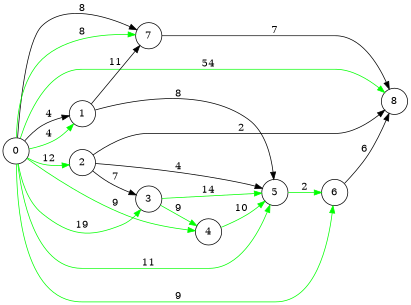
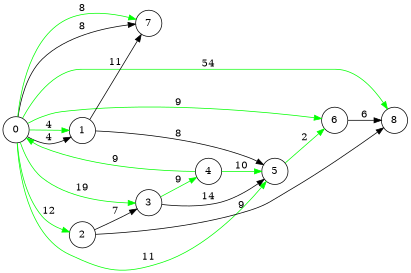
edge "7" -> "8": removed, label "7"
edge "2" -> "8": label "2" -> "9"
edge "2" -> "5": removed, label "4"
edge "3" -> "5": color green -> black
edge "0" -> "4": reversed
